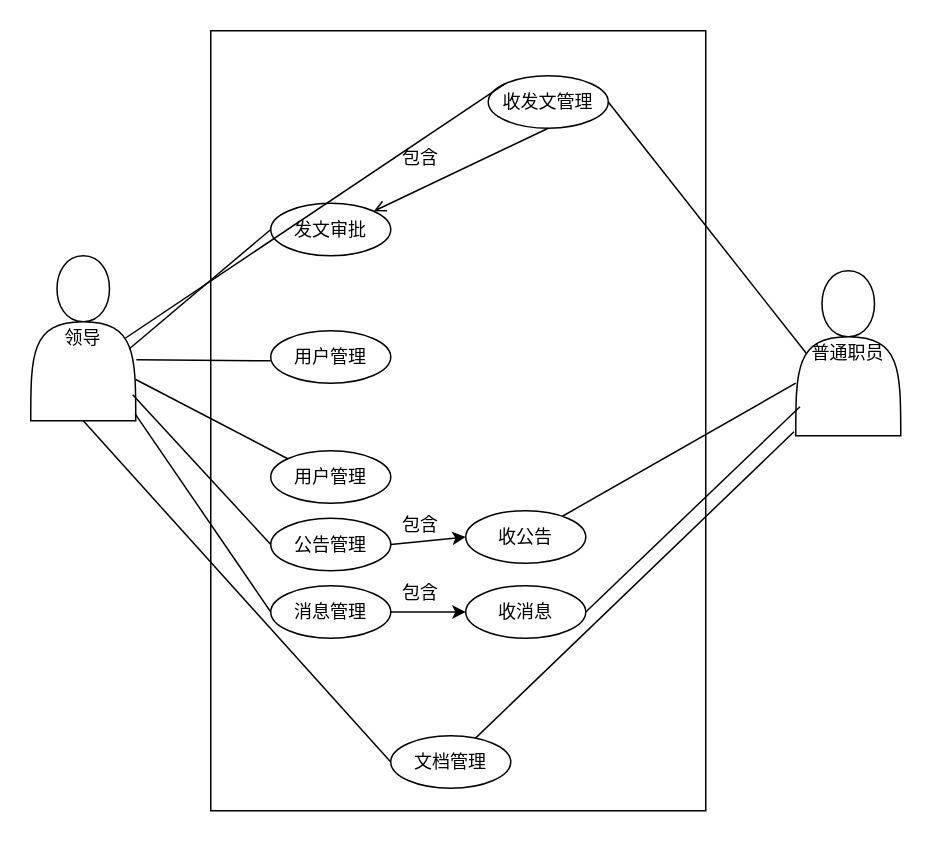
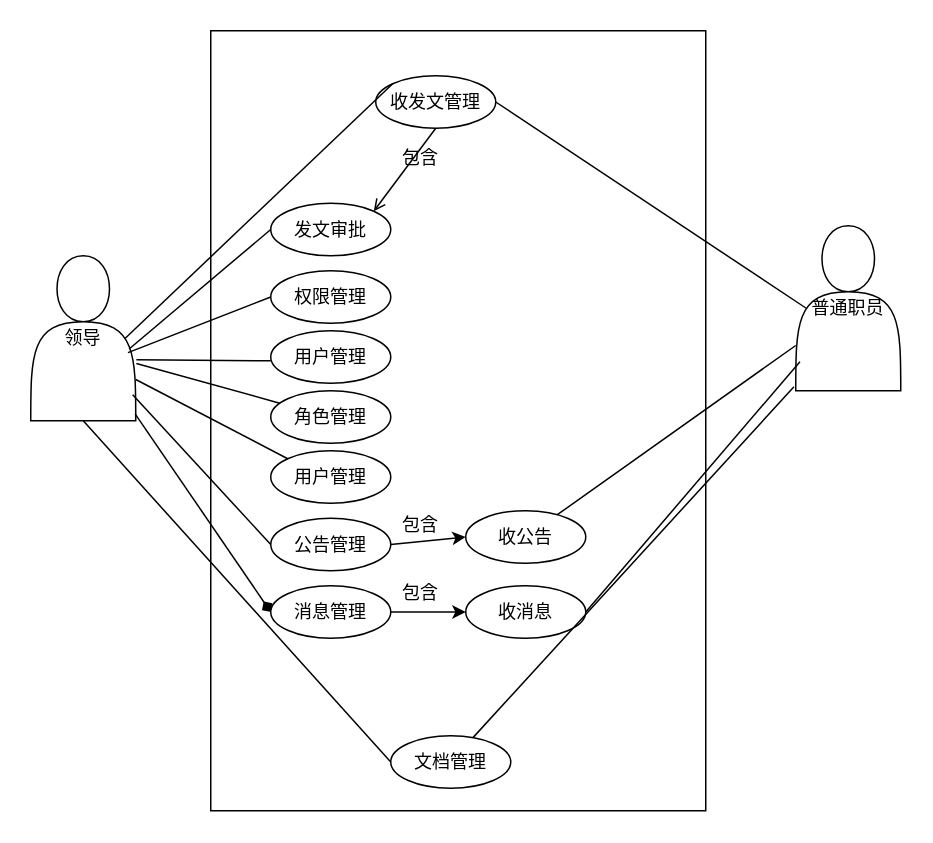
node "收发文管理": moved (548, 102) -> (436, 102)
node "权限管理": added
edge "权限管理" -- "领导": added
node "普通职员": moved (848, 353) -> (848, 308)
edge "领导" -- "角色管理": added
node "角色管理": added
edge "领导" -- "消息管理": arrowhead none -> diamond
